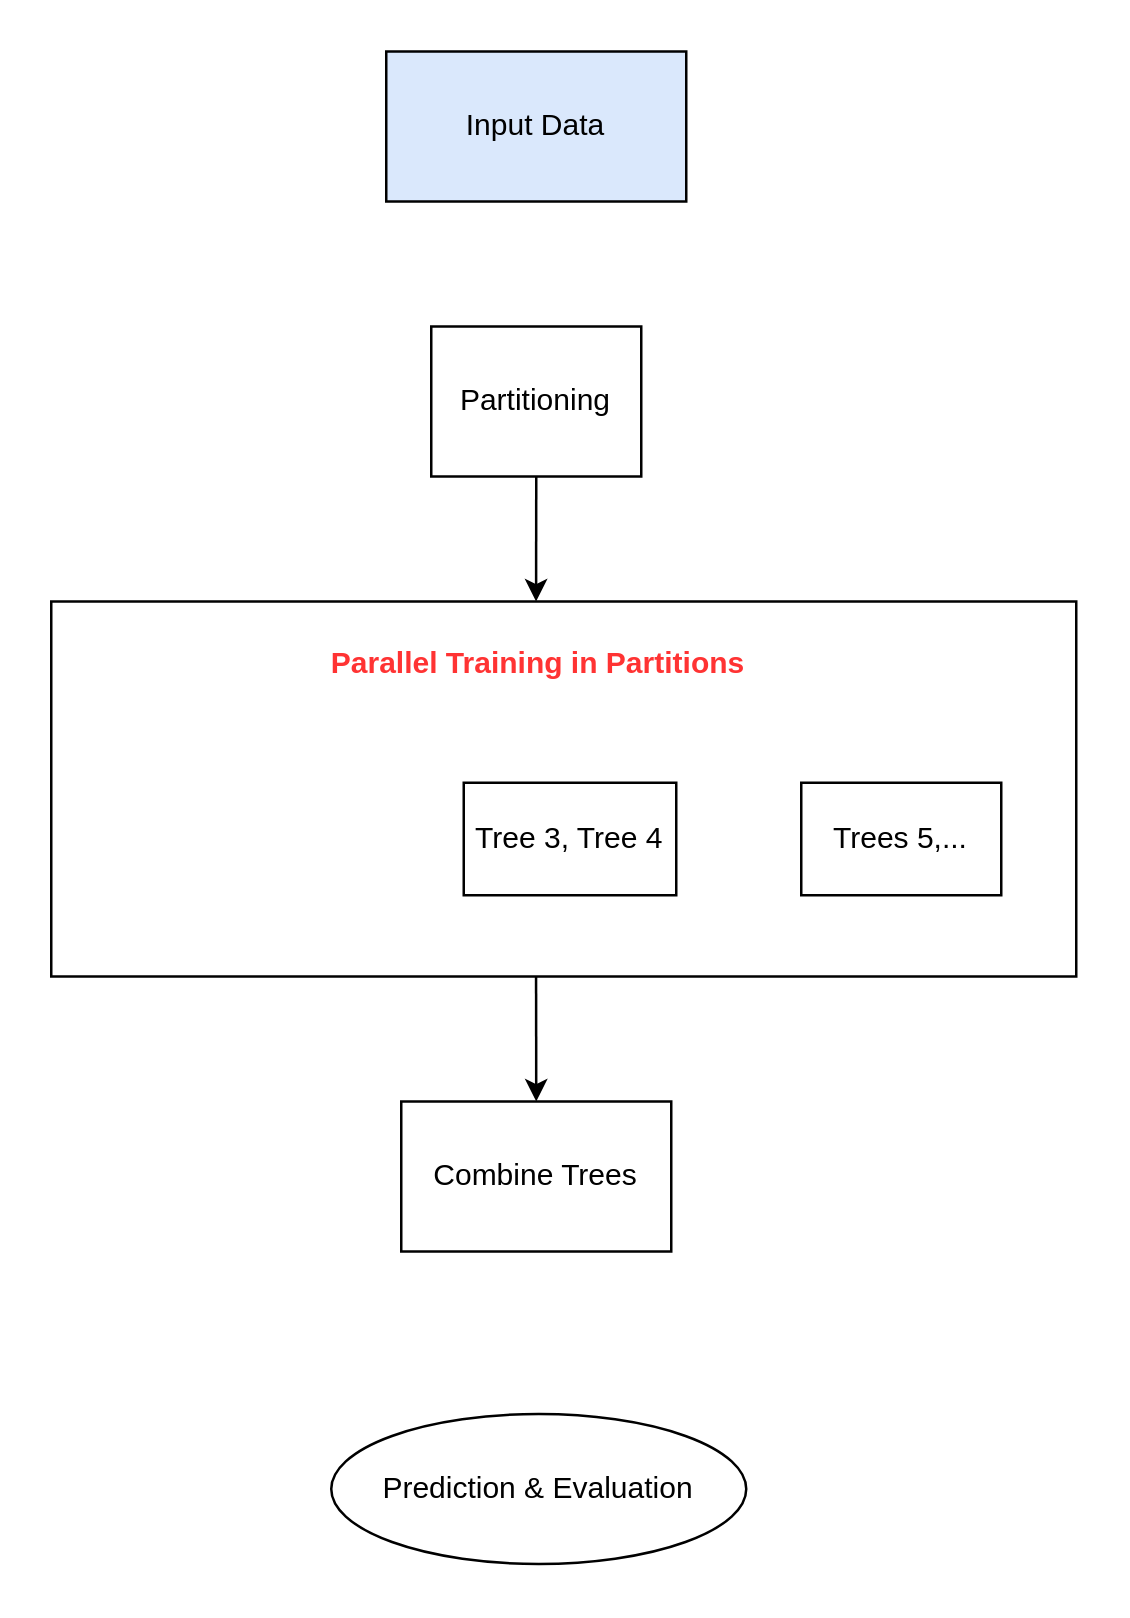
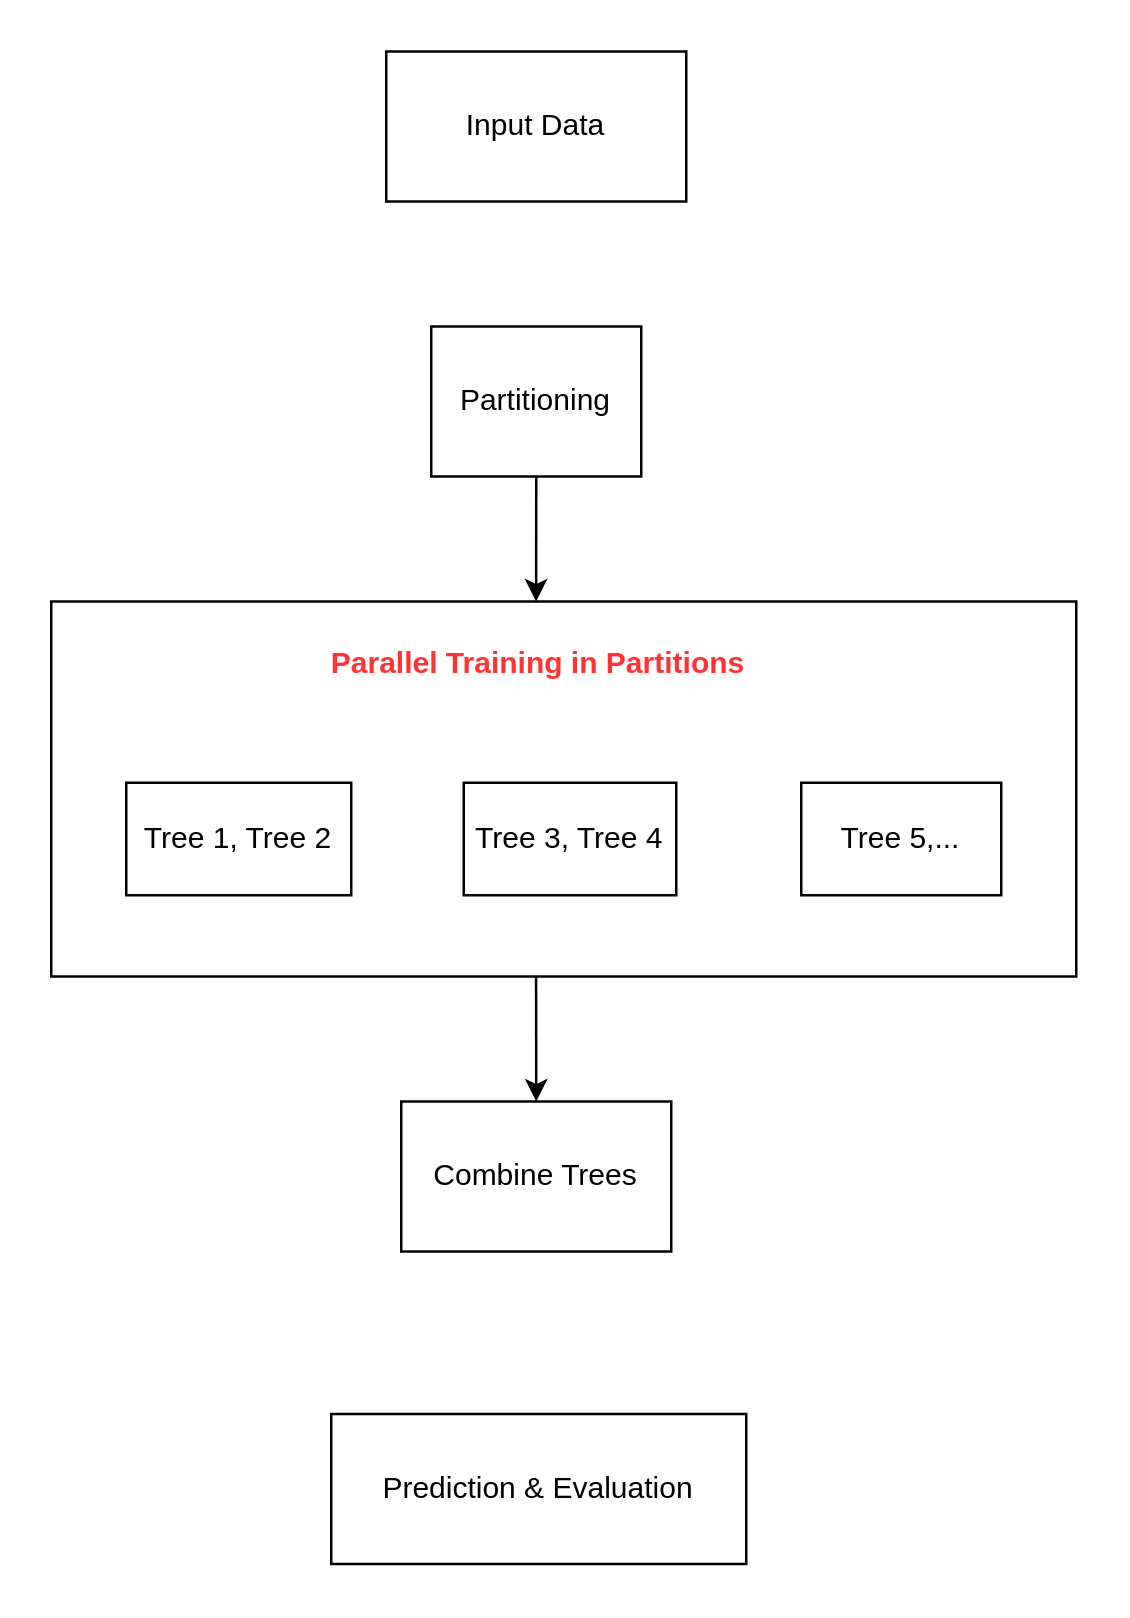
node "Input Data": fillcolor #dae8fc -> #ffffff
node "Tree 1, Tree 2": added
node "Trees 5,...": label "Trees 5,..." -> "Tree 5,..."
node "Prediction & Evaluation": shape ellipse -> rectangle
